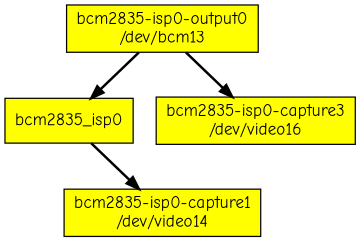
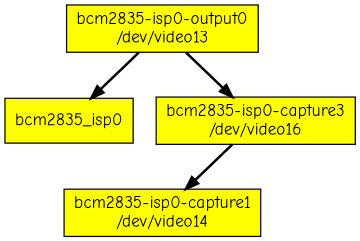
node "bcm2835-isp0-output0 /dev/bcm13": label "bcm2835-isp0-output0 /dev/bcm13" -> "bcm2835-isp0-output0 /dev/video13"
edge "bcm2835_isp0" -> "bcm2835-isp0-capture1 /dev/video14": now "bcm2835-isp0-capture3 /dev/video16" -> "bcm2835-isp0-capture1 /dev/video14"
